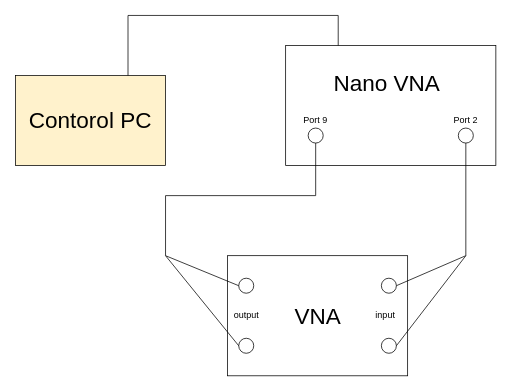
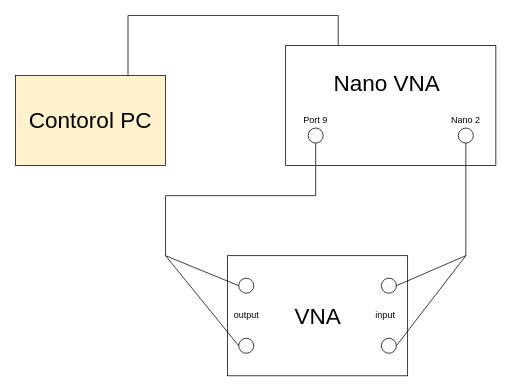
node "Port 2": label "Port 2" -> "Nano 2"
